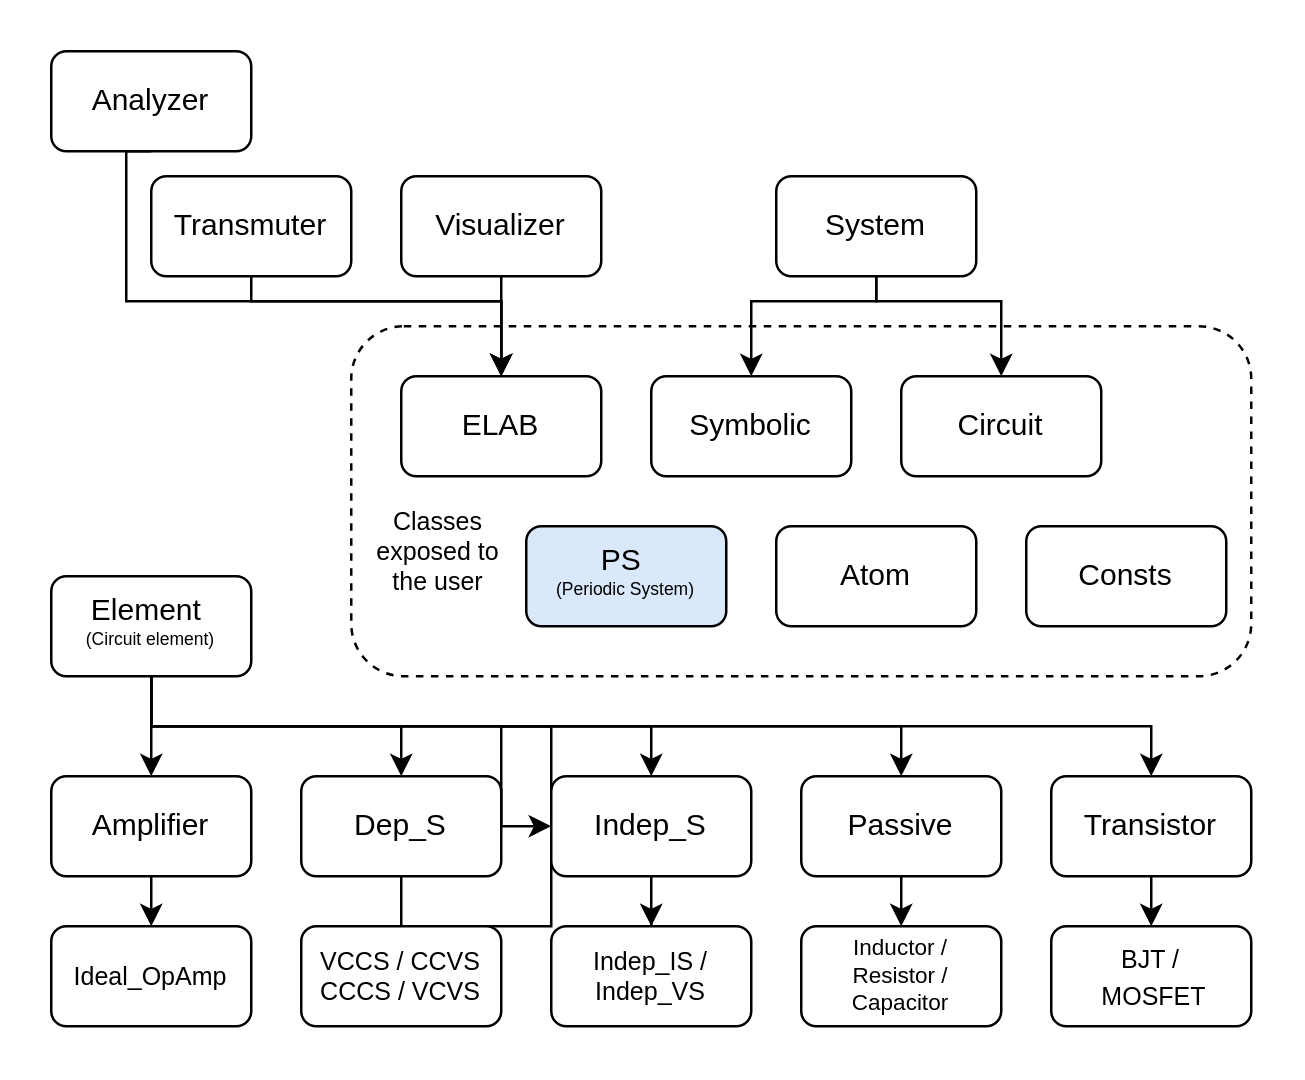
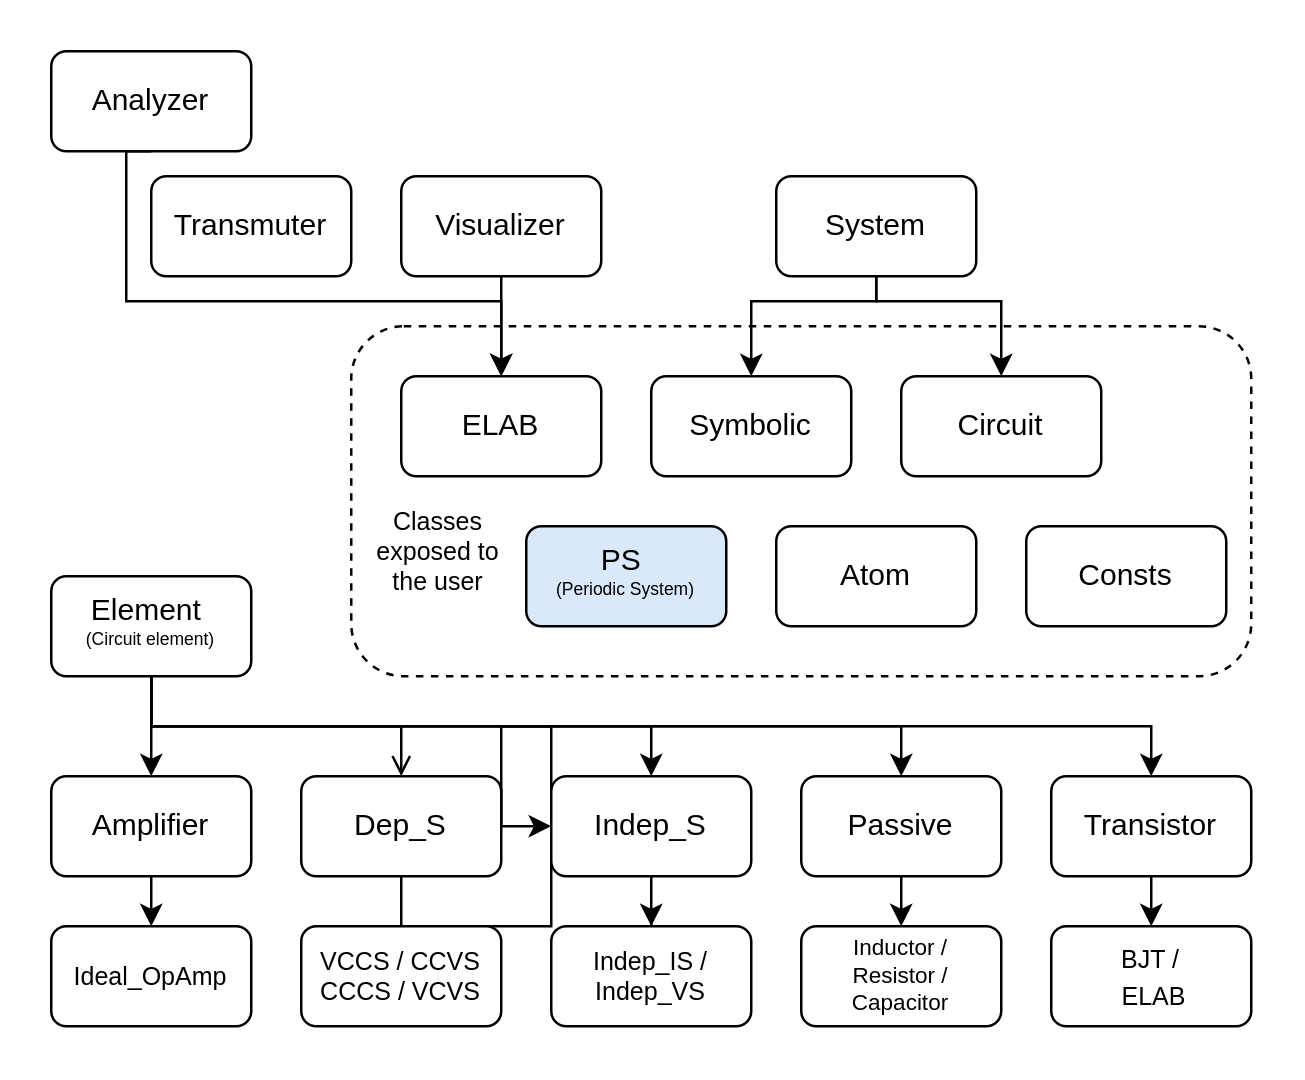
edge "Transmuter" -> "ELAB": removed
edge "Element (Circuit element)" -> "Dep_S": arrowhead classic -> open
node "BJT / MOSFET": label "BJT / MOSFET" -> "BJT / ELAB"
